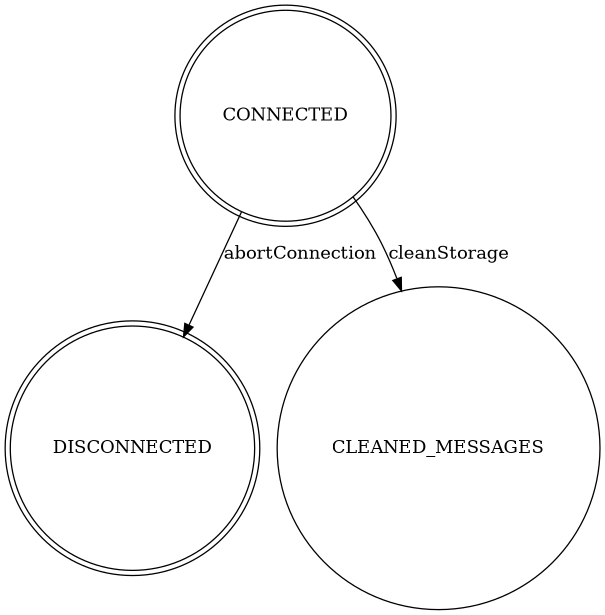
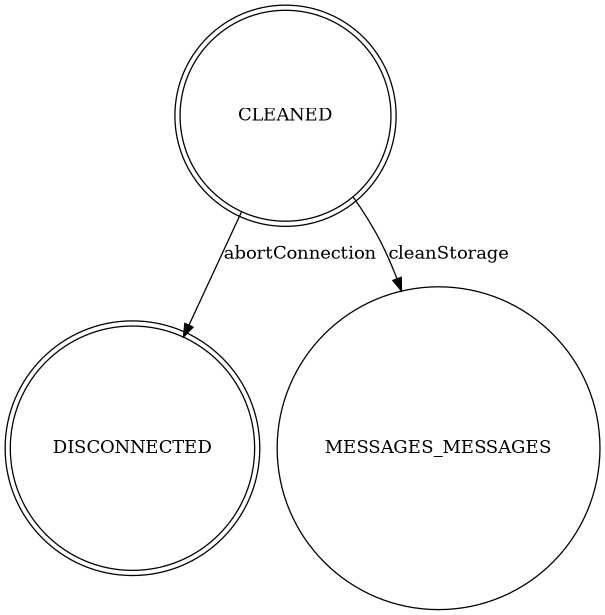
node "CONNECTED": label "CONNECTED" -> "CLEANED"
node "CLEANED_MESSAGES": label "CLEANED_MESSAGES" -> "MESSAGES_MESSAGES"
